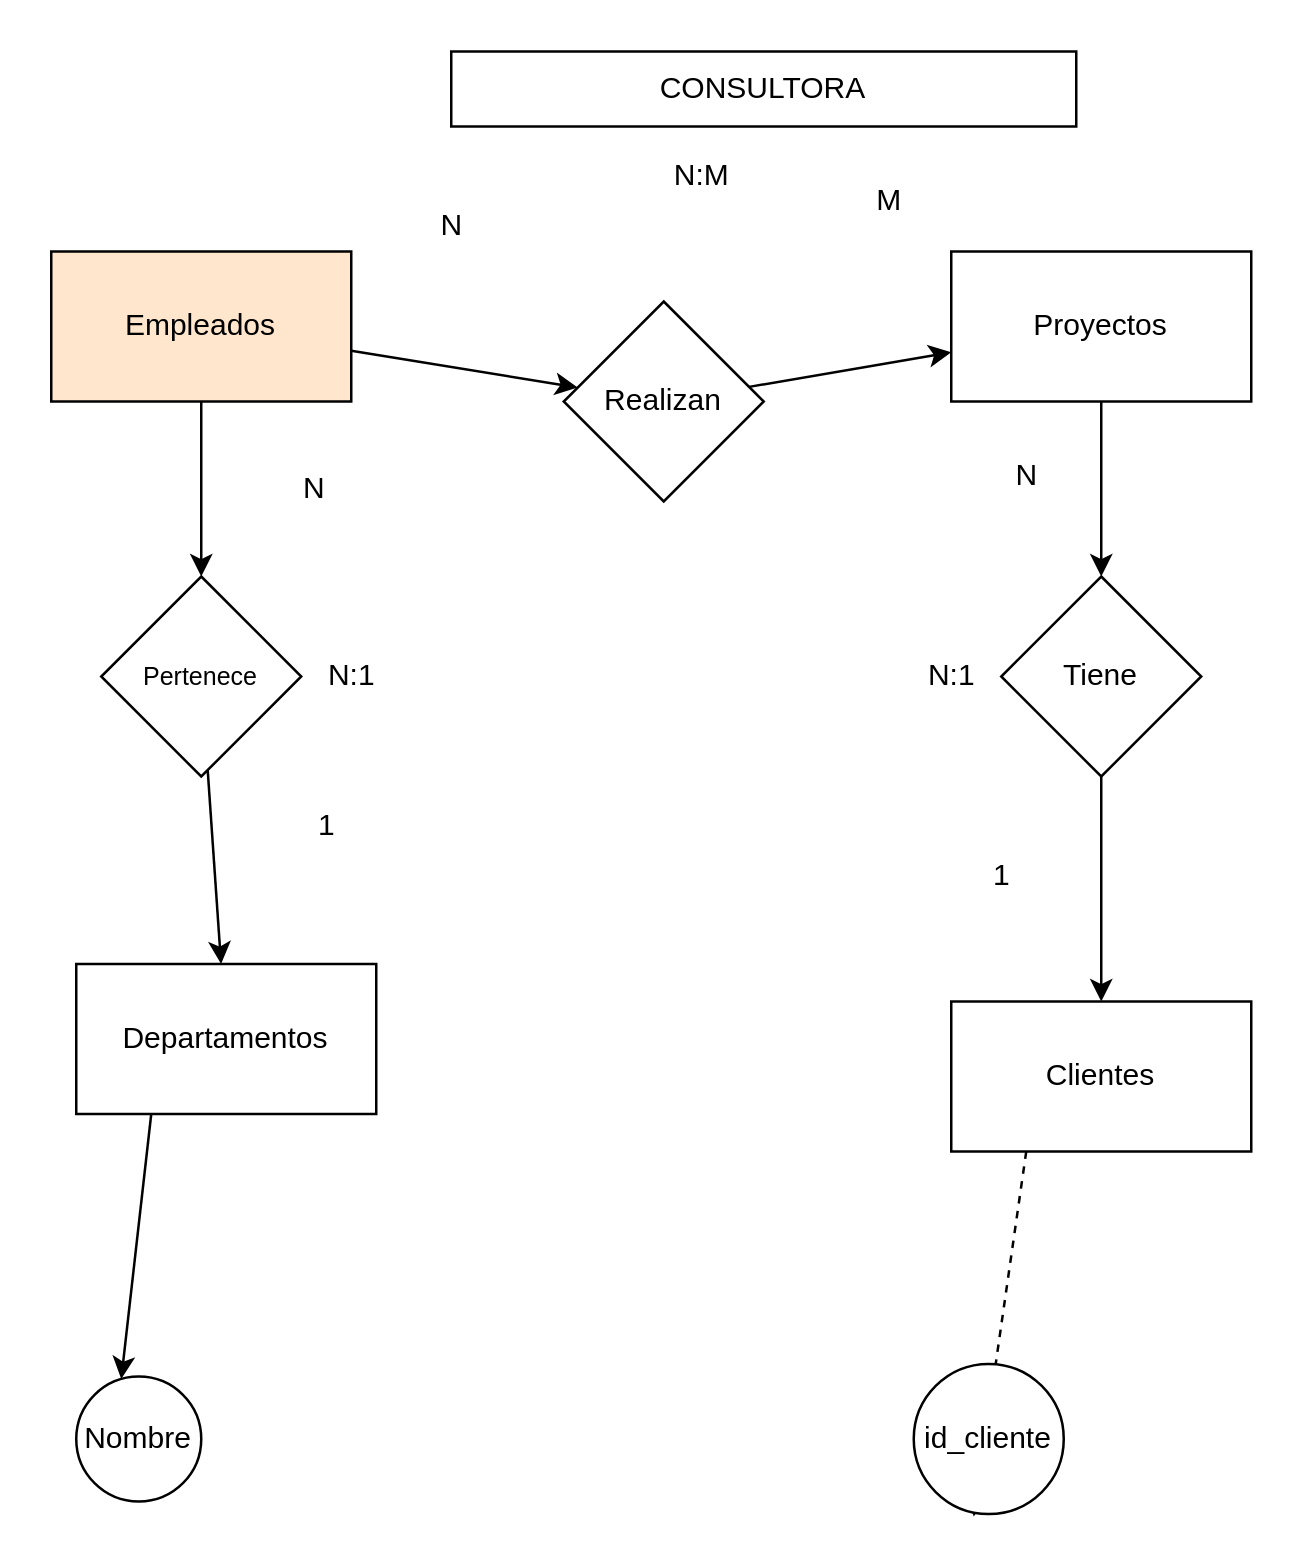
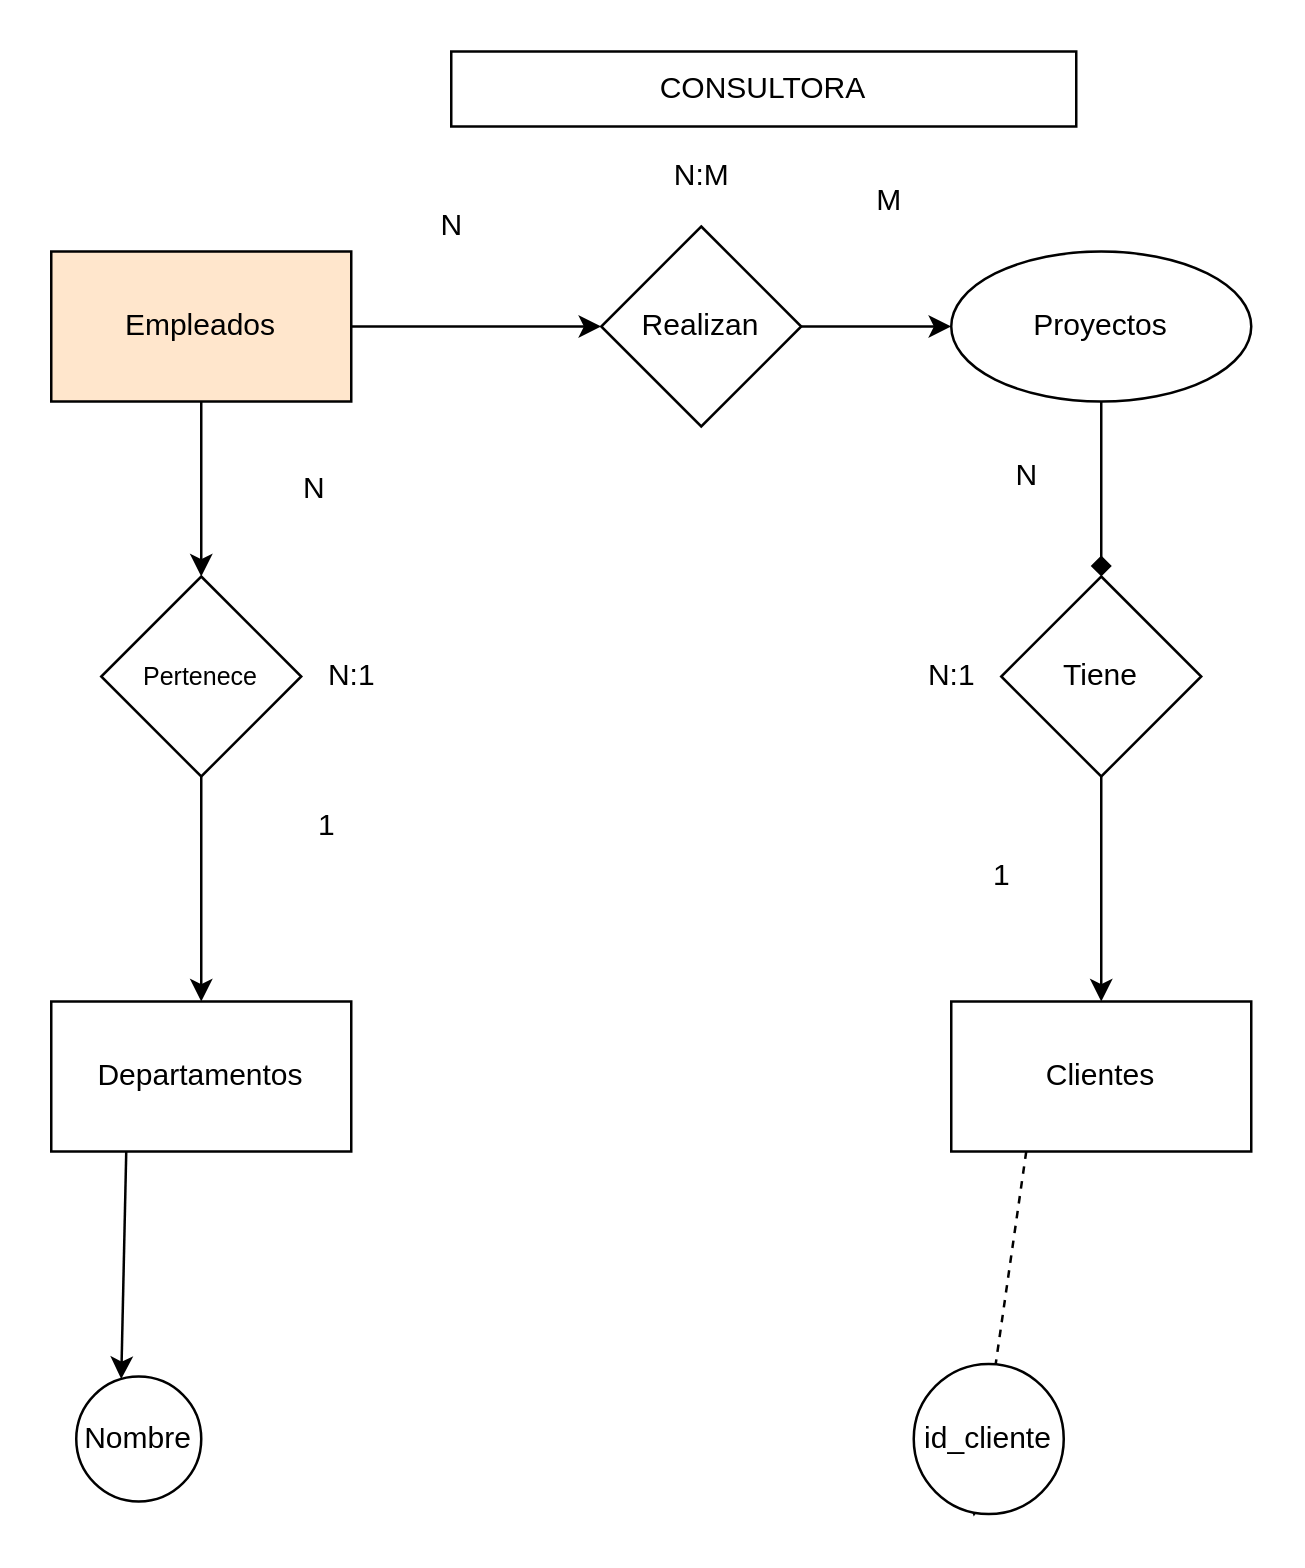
node "Proyectos": shape rectangle -> ellipse
node "Realizan": moved (664, 401) -> (701, 326)
edge "Proyectos" -> "Tiene": arrowhead classic -> diamond
node "Departamentos": moved (226, 1039) -> (201, 1076)
